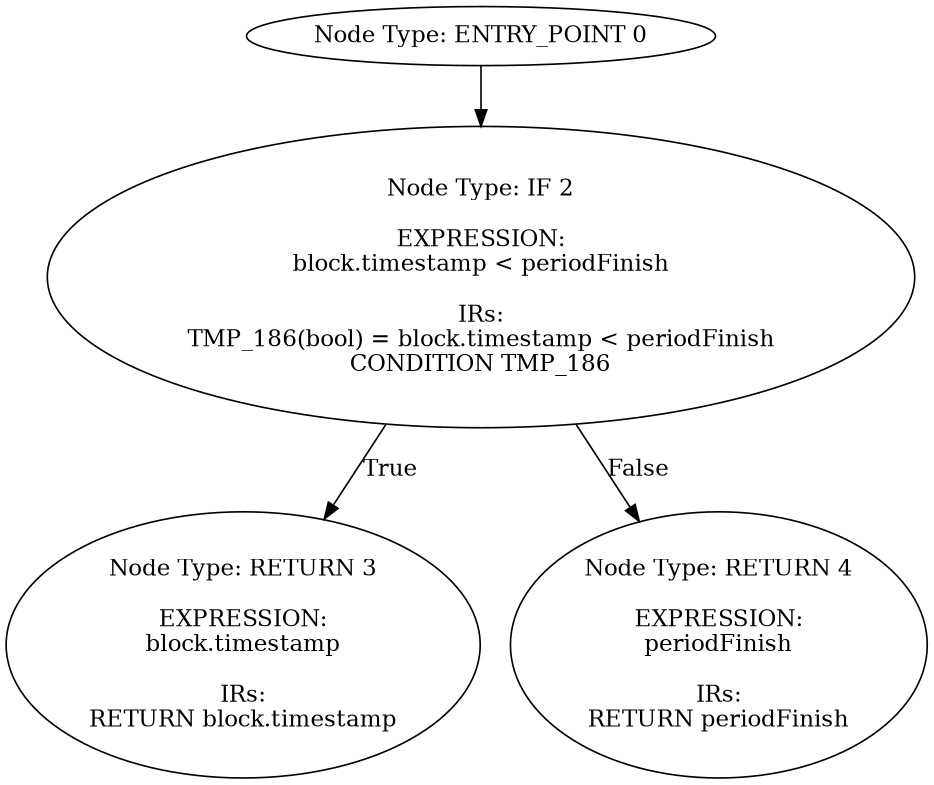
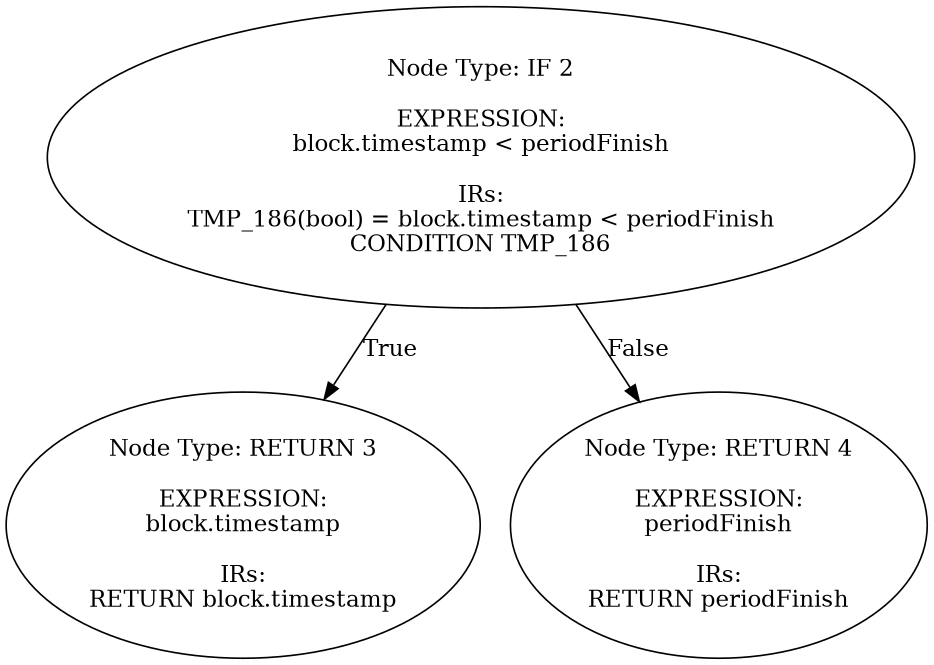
node "Node Type: ENTRY_POINT 0": removed
